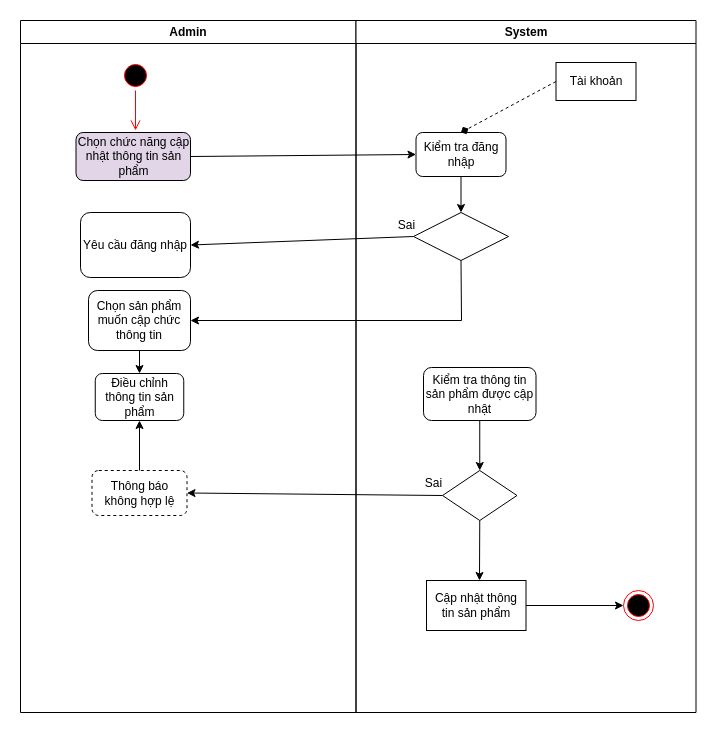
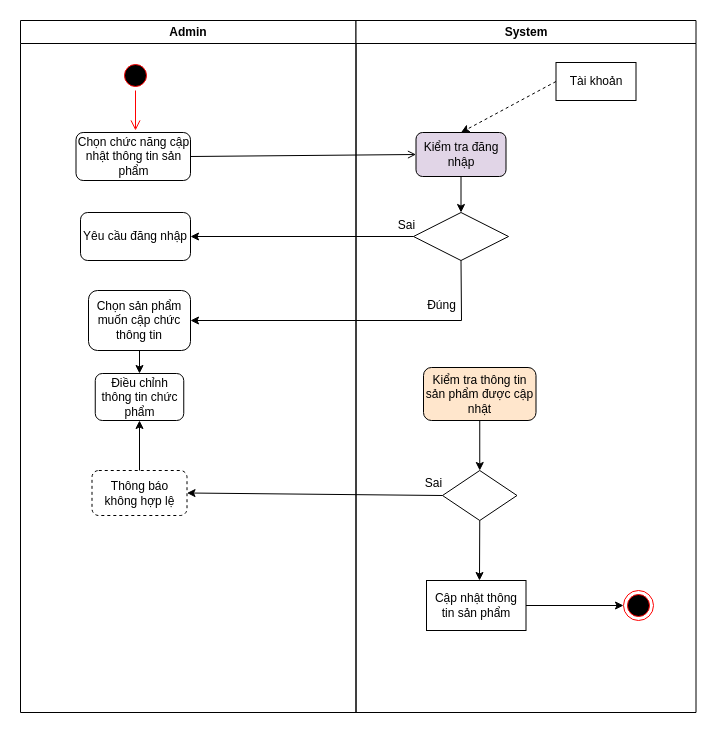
edge "Tài khoản" -> "Kiểm tra đăng nhập": arrowhead diamond -> classic
edge "Chọn chức năng cập nhật thông tin sản phẩm" -> "Kiểm tra đăng nhập": arrowhead classic -> open
node "Kiểm tra đăng nhập": fillcolor #ffffff -> #e1d5e7
node "Chọn chức năng cập nhật thông tin sản phẩm": fillcolor #e1d5e7 -> #ffffff
node "Yêu cầu đăng nhập": size 110x65 -> 110x48
node "Đúng": added
node "Kiểm tra thông tin sản phẩm được cập nhật": fillcolor #ffffff -> #ffe6cc
node "Điều chỉnh thông tin sản phẩm": label "Điều chỉnh thông tin sản phẩm" -> "Điều chỉnh thông tin chức phẩm"
